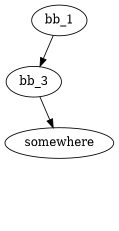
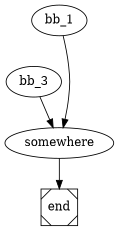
edge "bb_1" -> "bb_3": now "bb_1" -> "somewhere"
node "end": added
